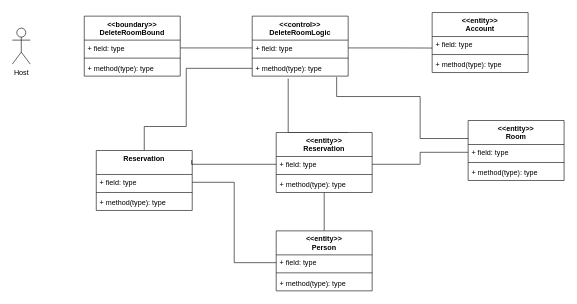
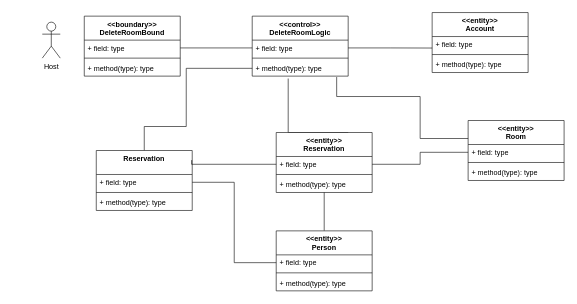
node "Host": moved (21, 46) -> (51, 40)
